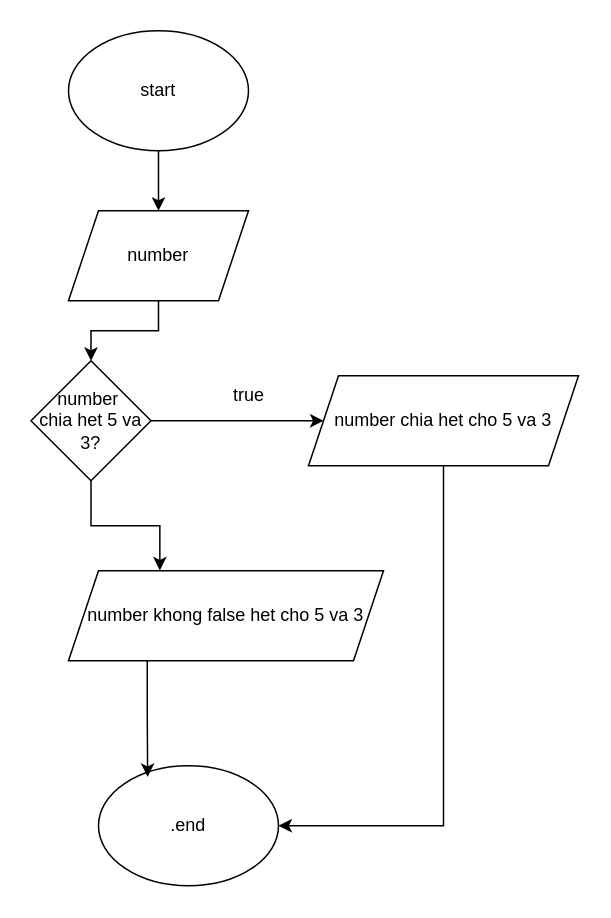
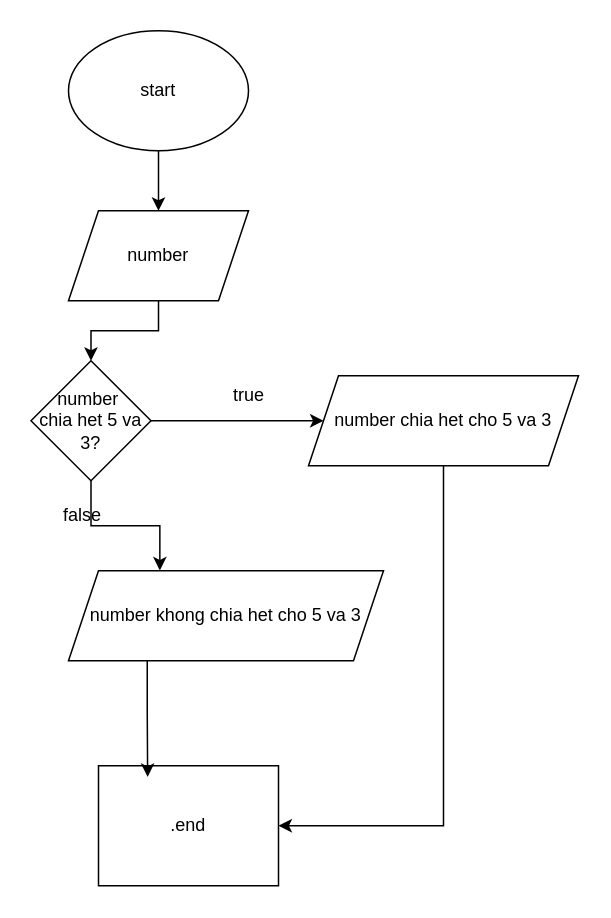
node "false": added
node "number khong false het cho 5 va 3": label "number khong false het cho 5 va 3" -> "number khong chia het cho 5 va 3"
node ".end": shape ellipse -> rectangle
